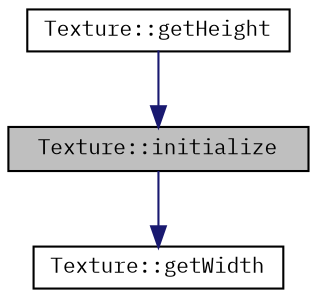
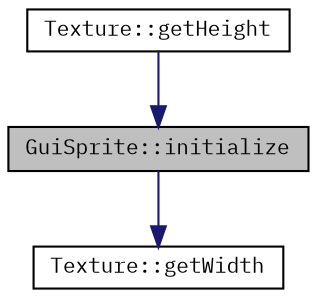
node "Texture::initialize": label "Texture::initialize" -> "GuiSprite::initialize"
